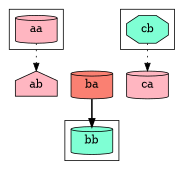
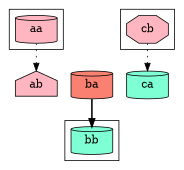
node "cb": fillcolor aquamarine -> lightpink
node "ca": fillcolor lightpink -> aquamarine
